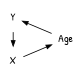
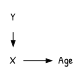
edge "Age" -> "Y": removed
